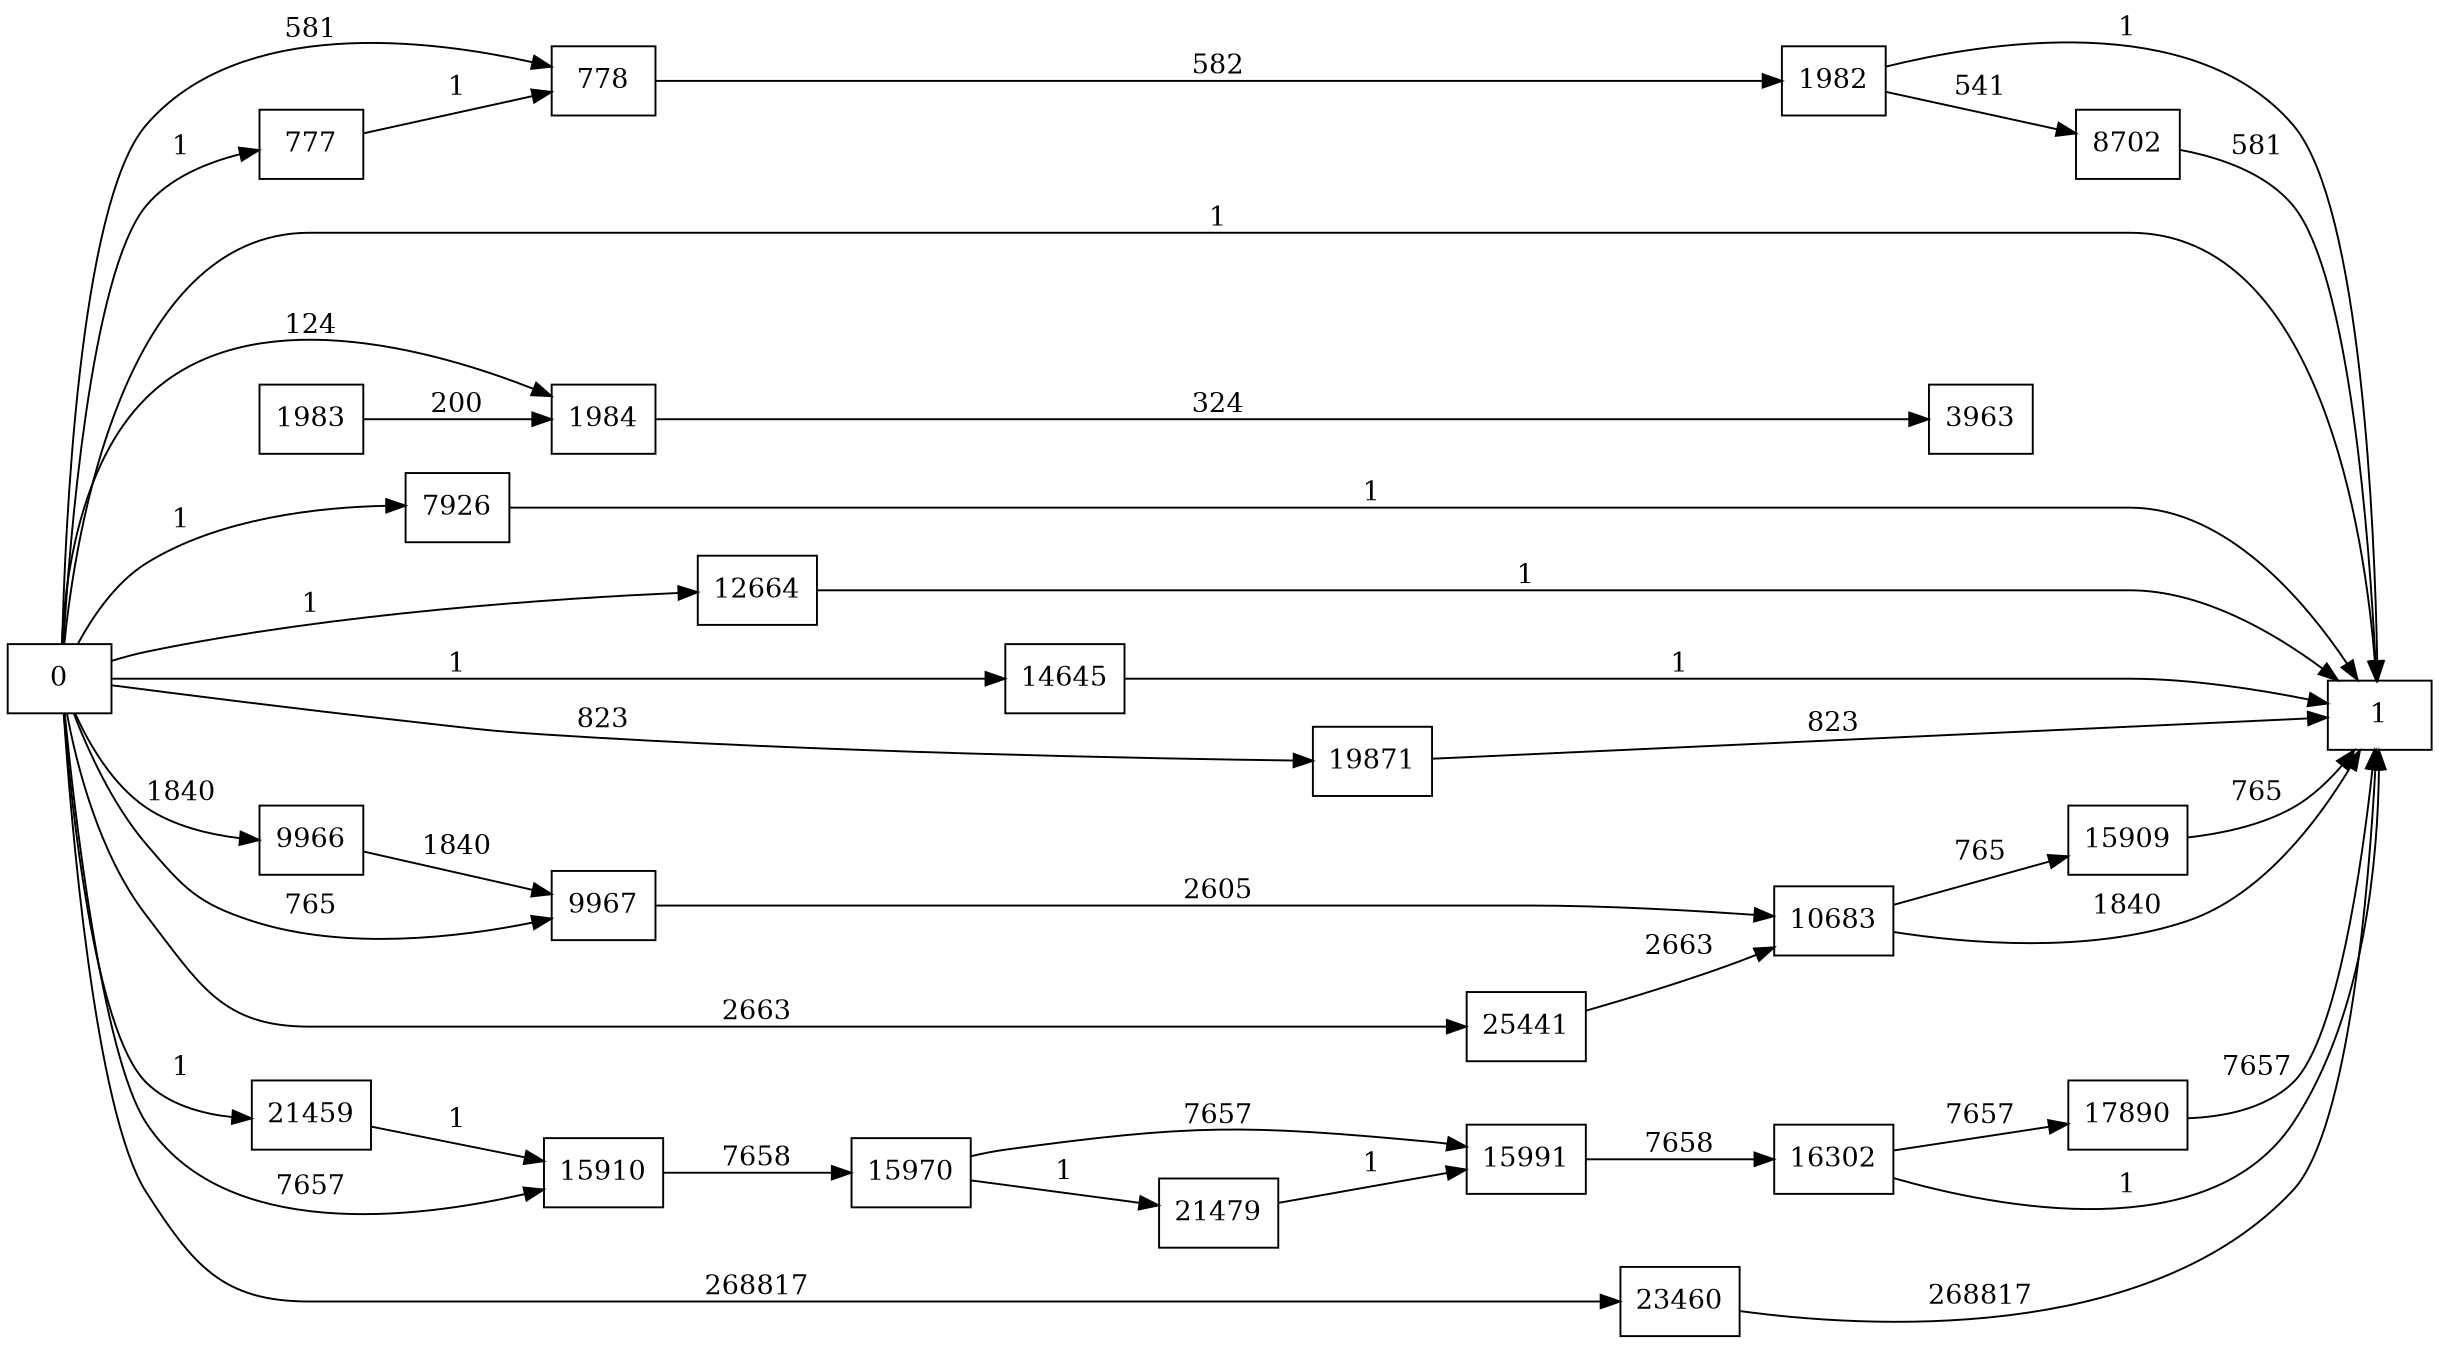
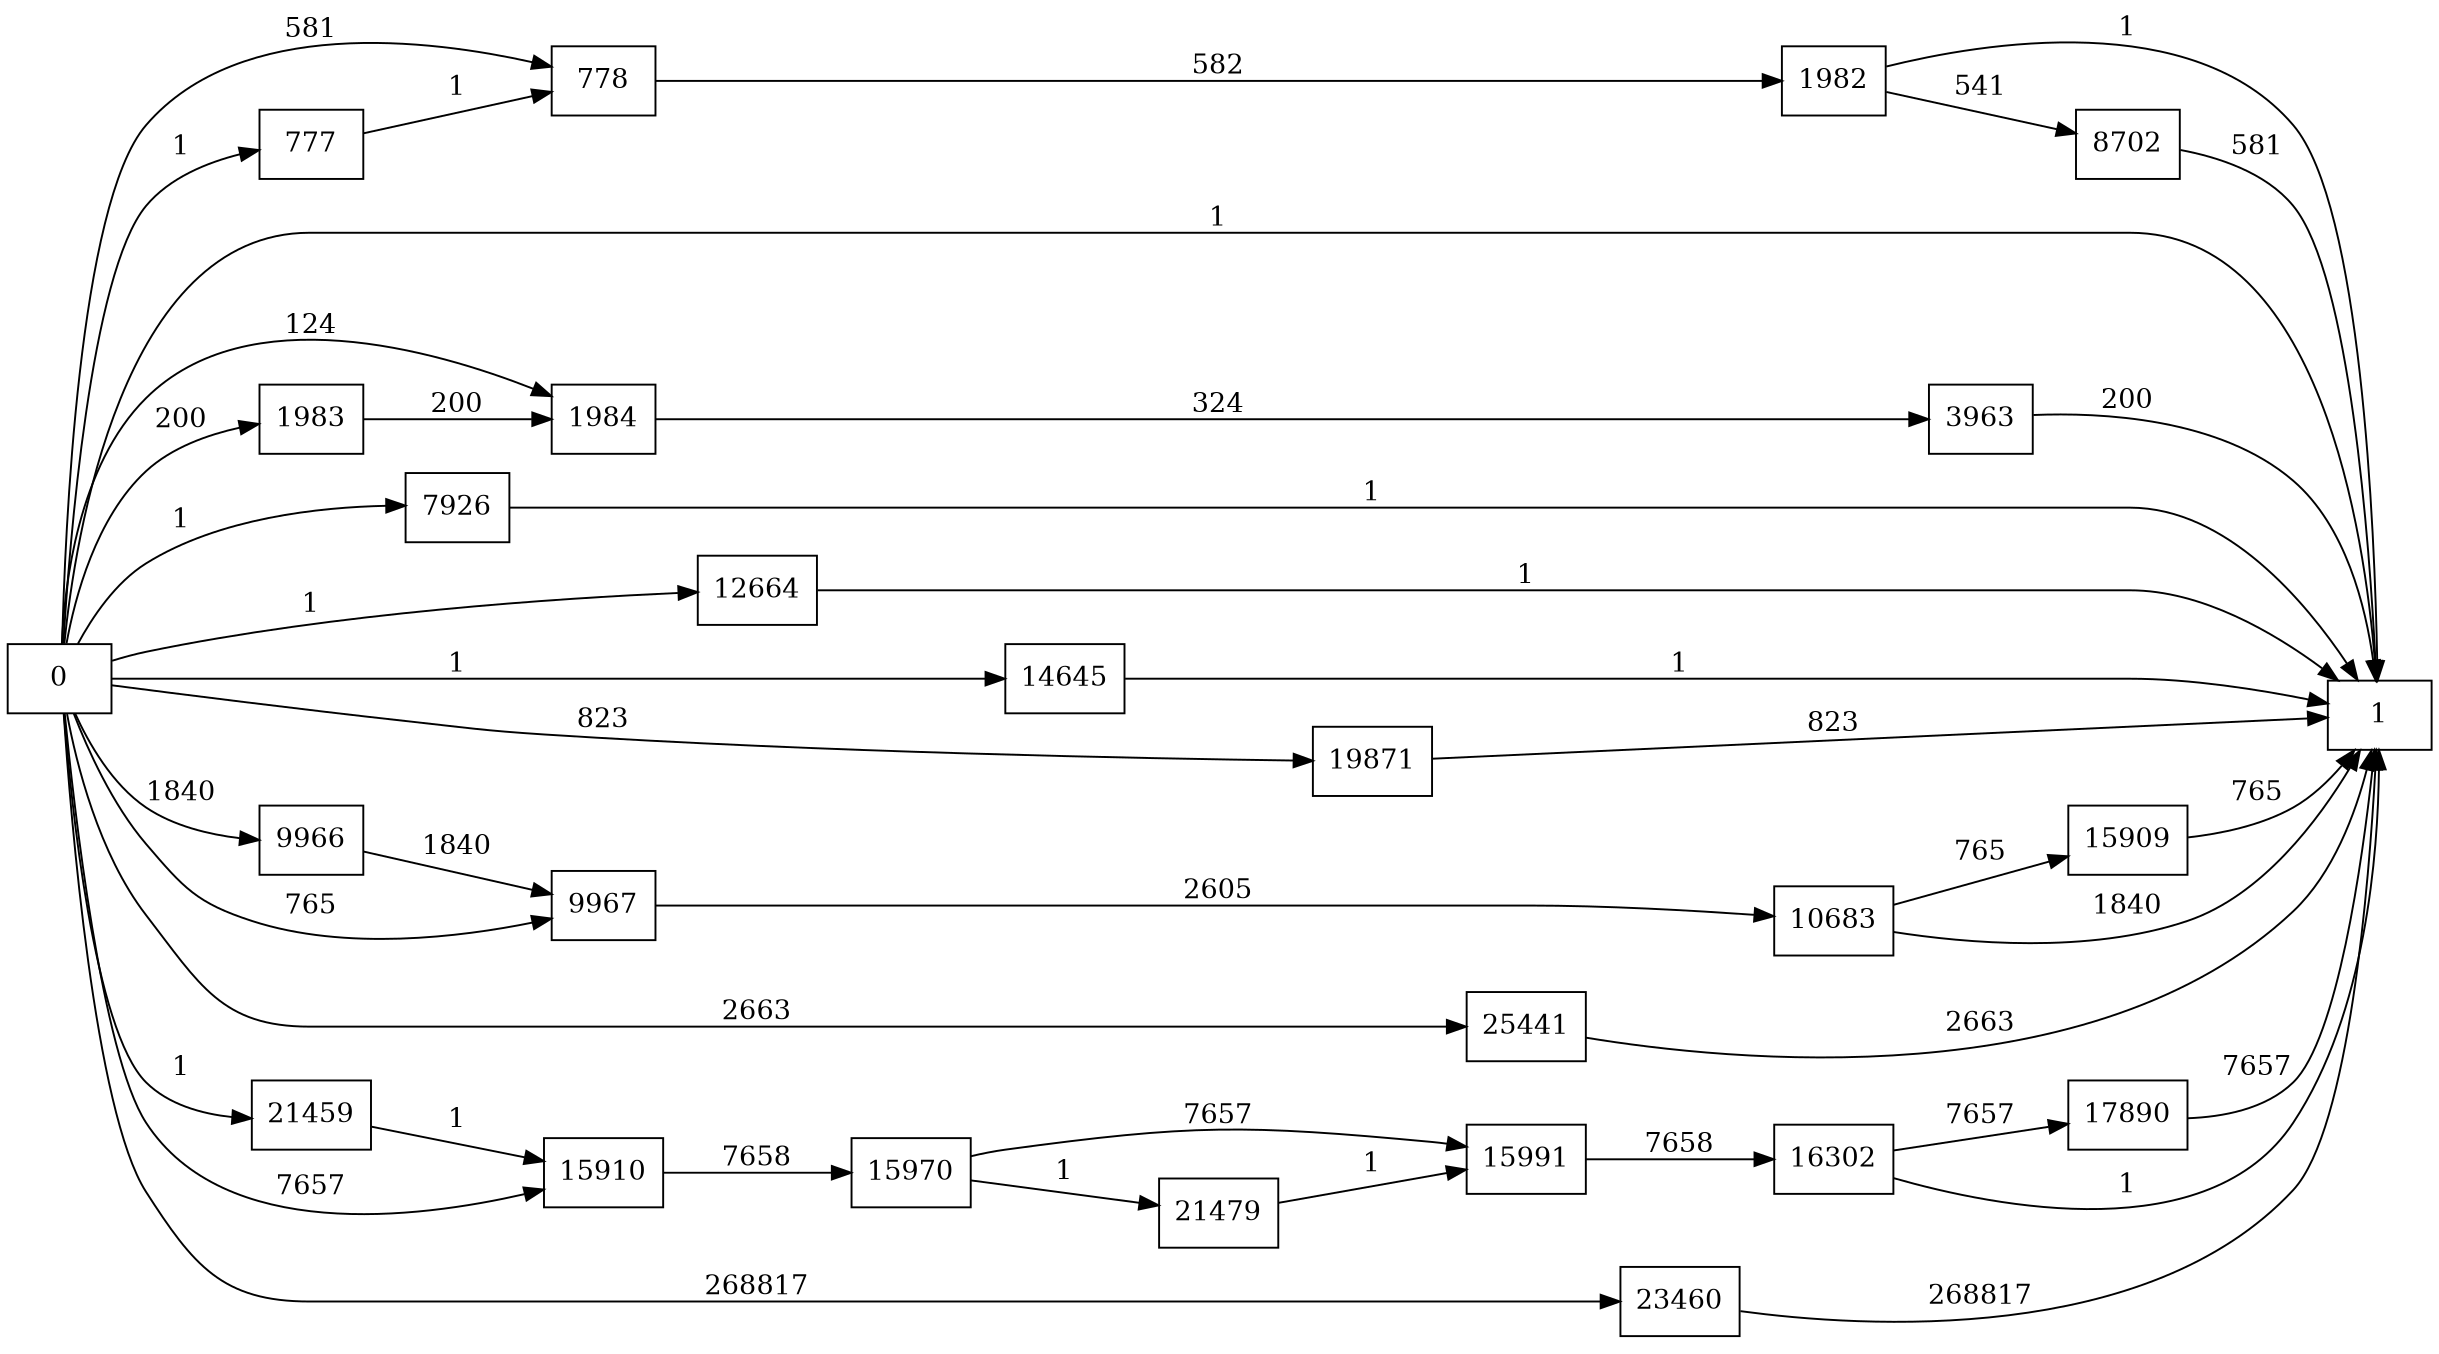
edge "3963" -> "1": added, label "200"
edge "0" -> "1983": added, label "200"
edge "25441" -> "10683": now "25441" -> "1"
